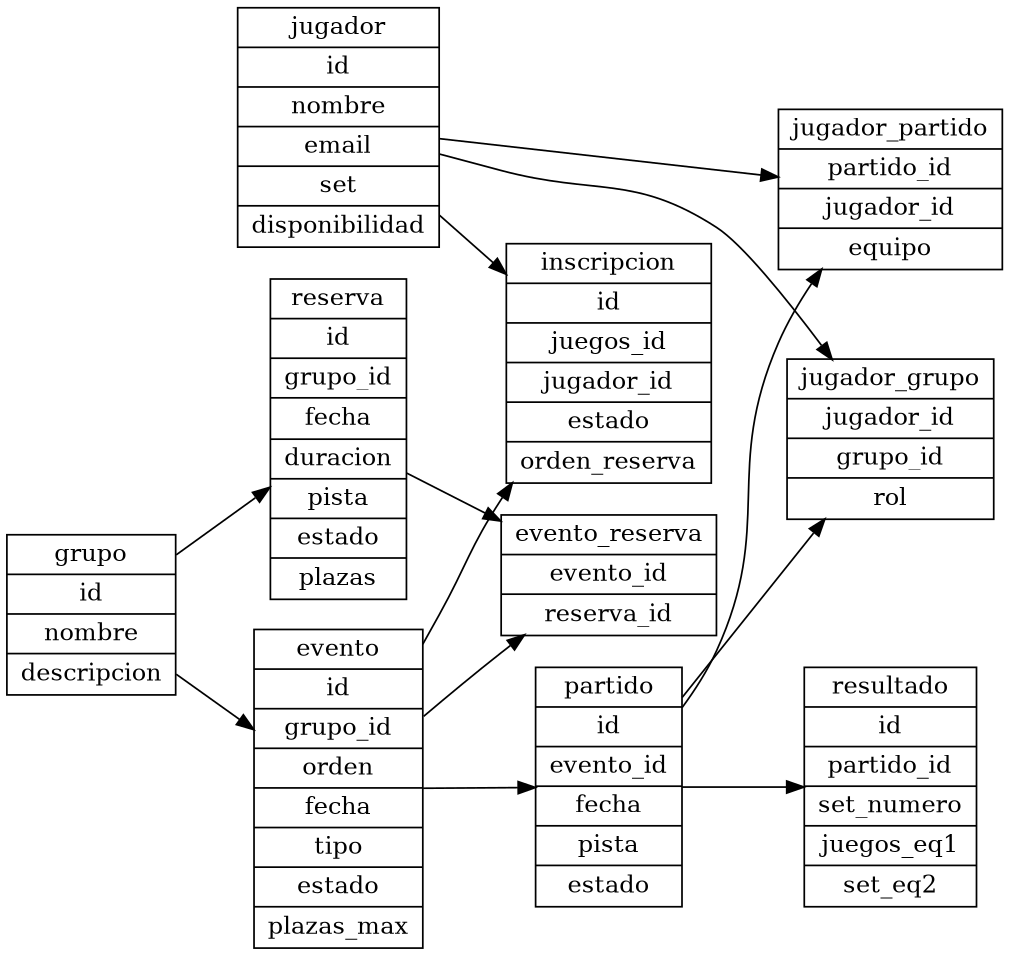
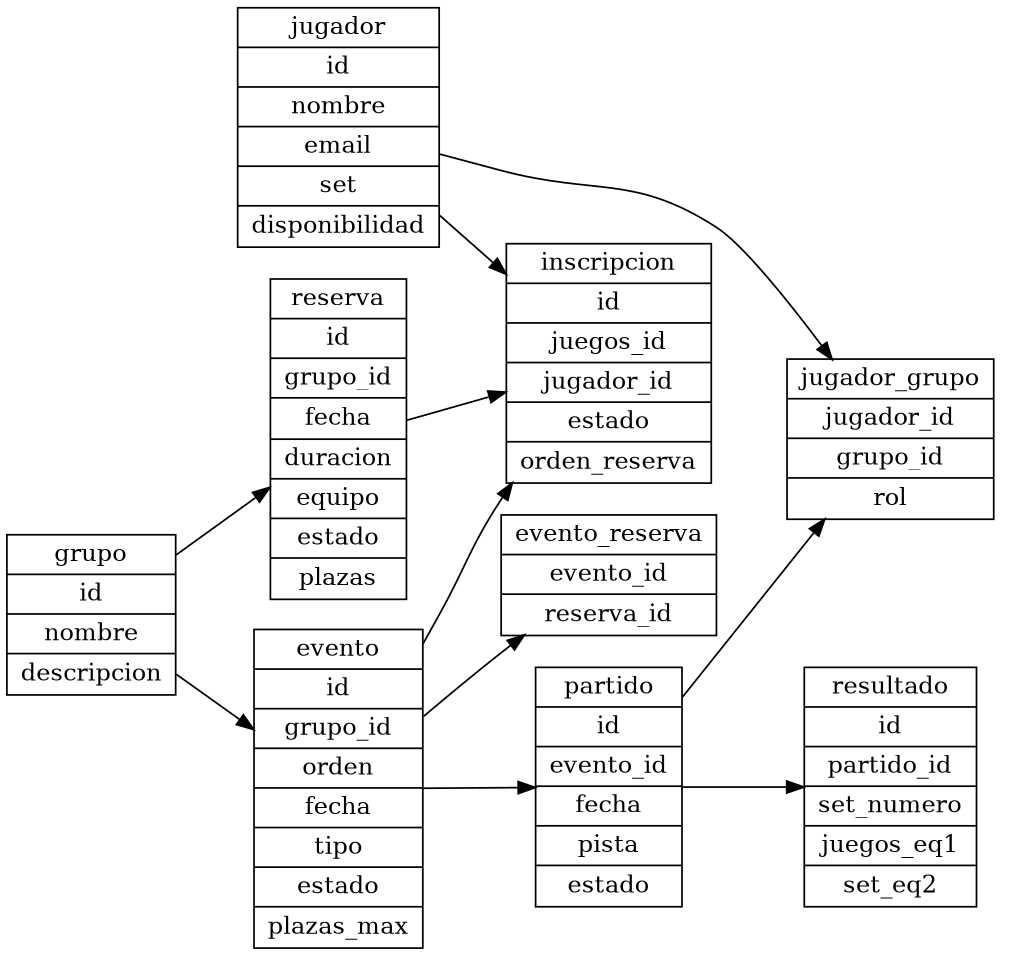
node "jugador_partido": removed
edge "reserva" -> "evento_reserva": now "reserva" -> "inscripcion"
node "reserva": text "pista" -> "equipo"
